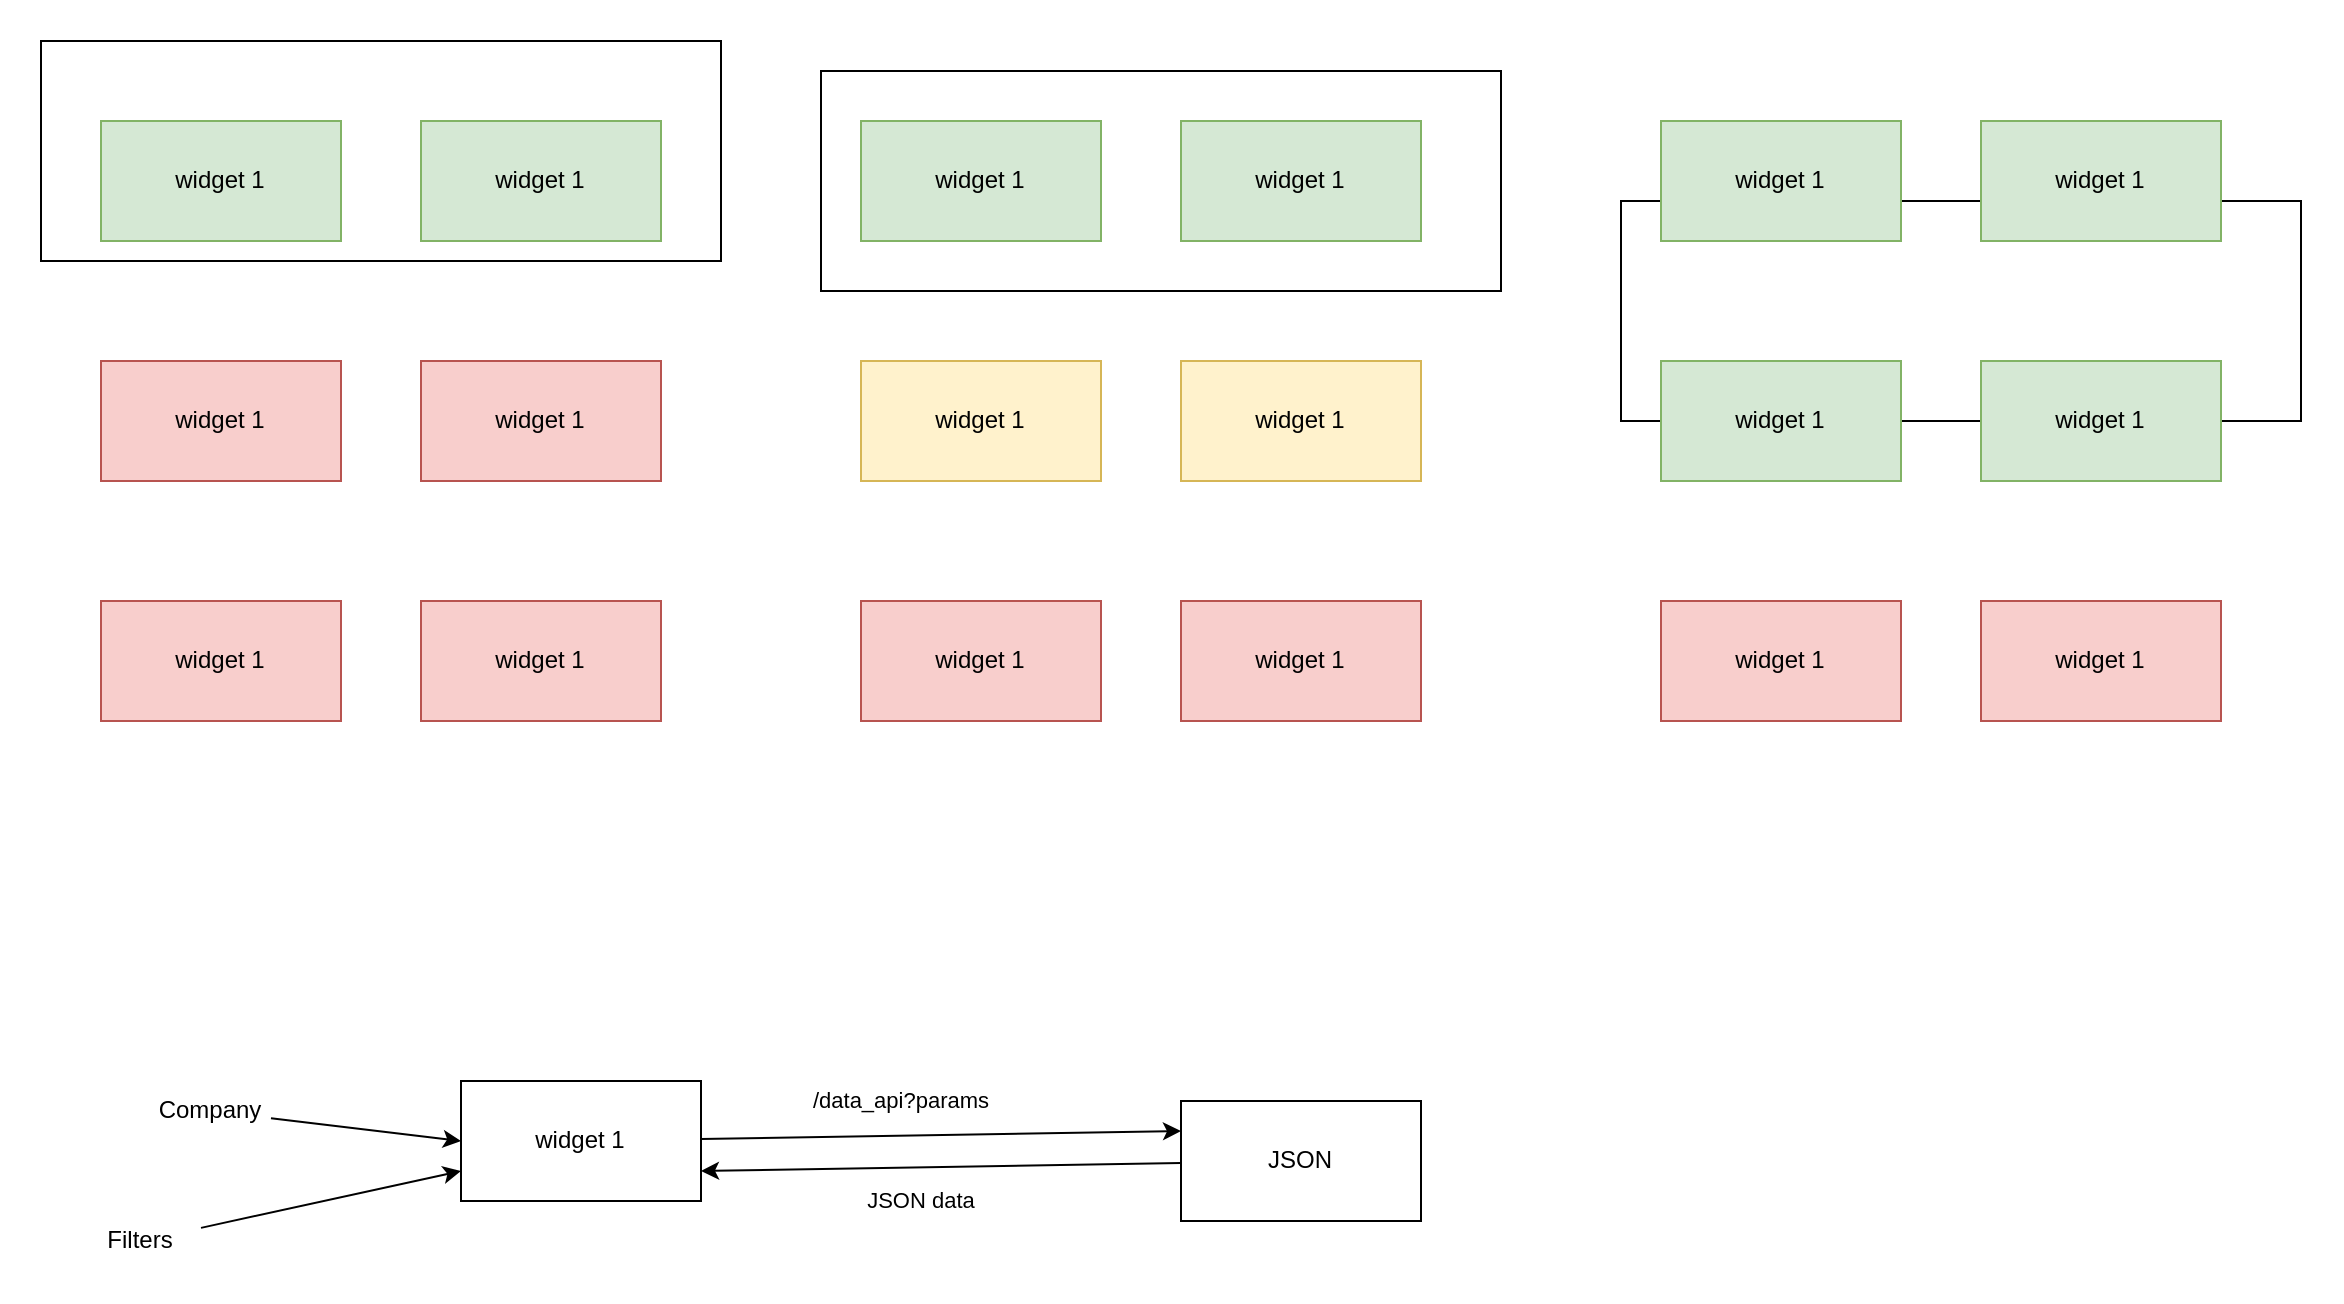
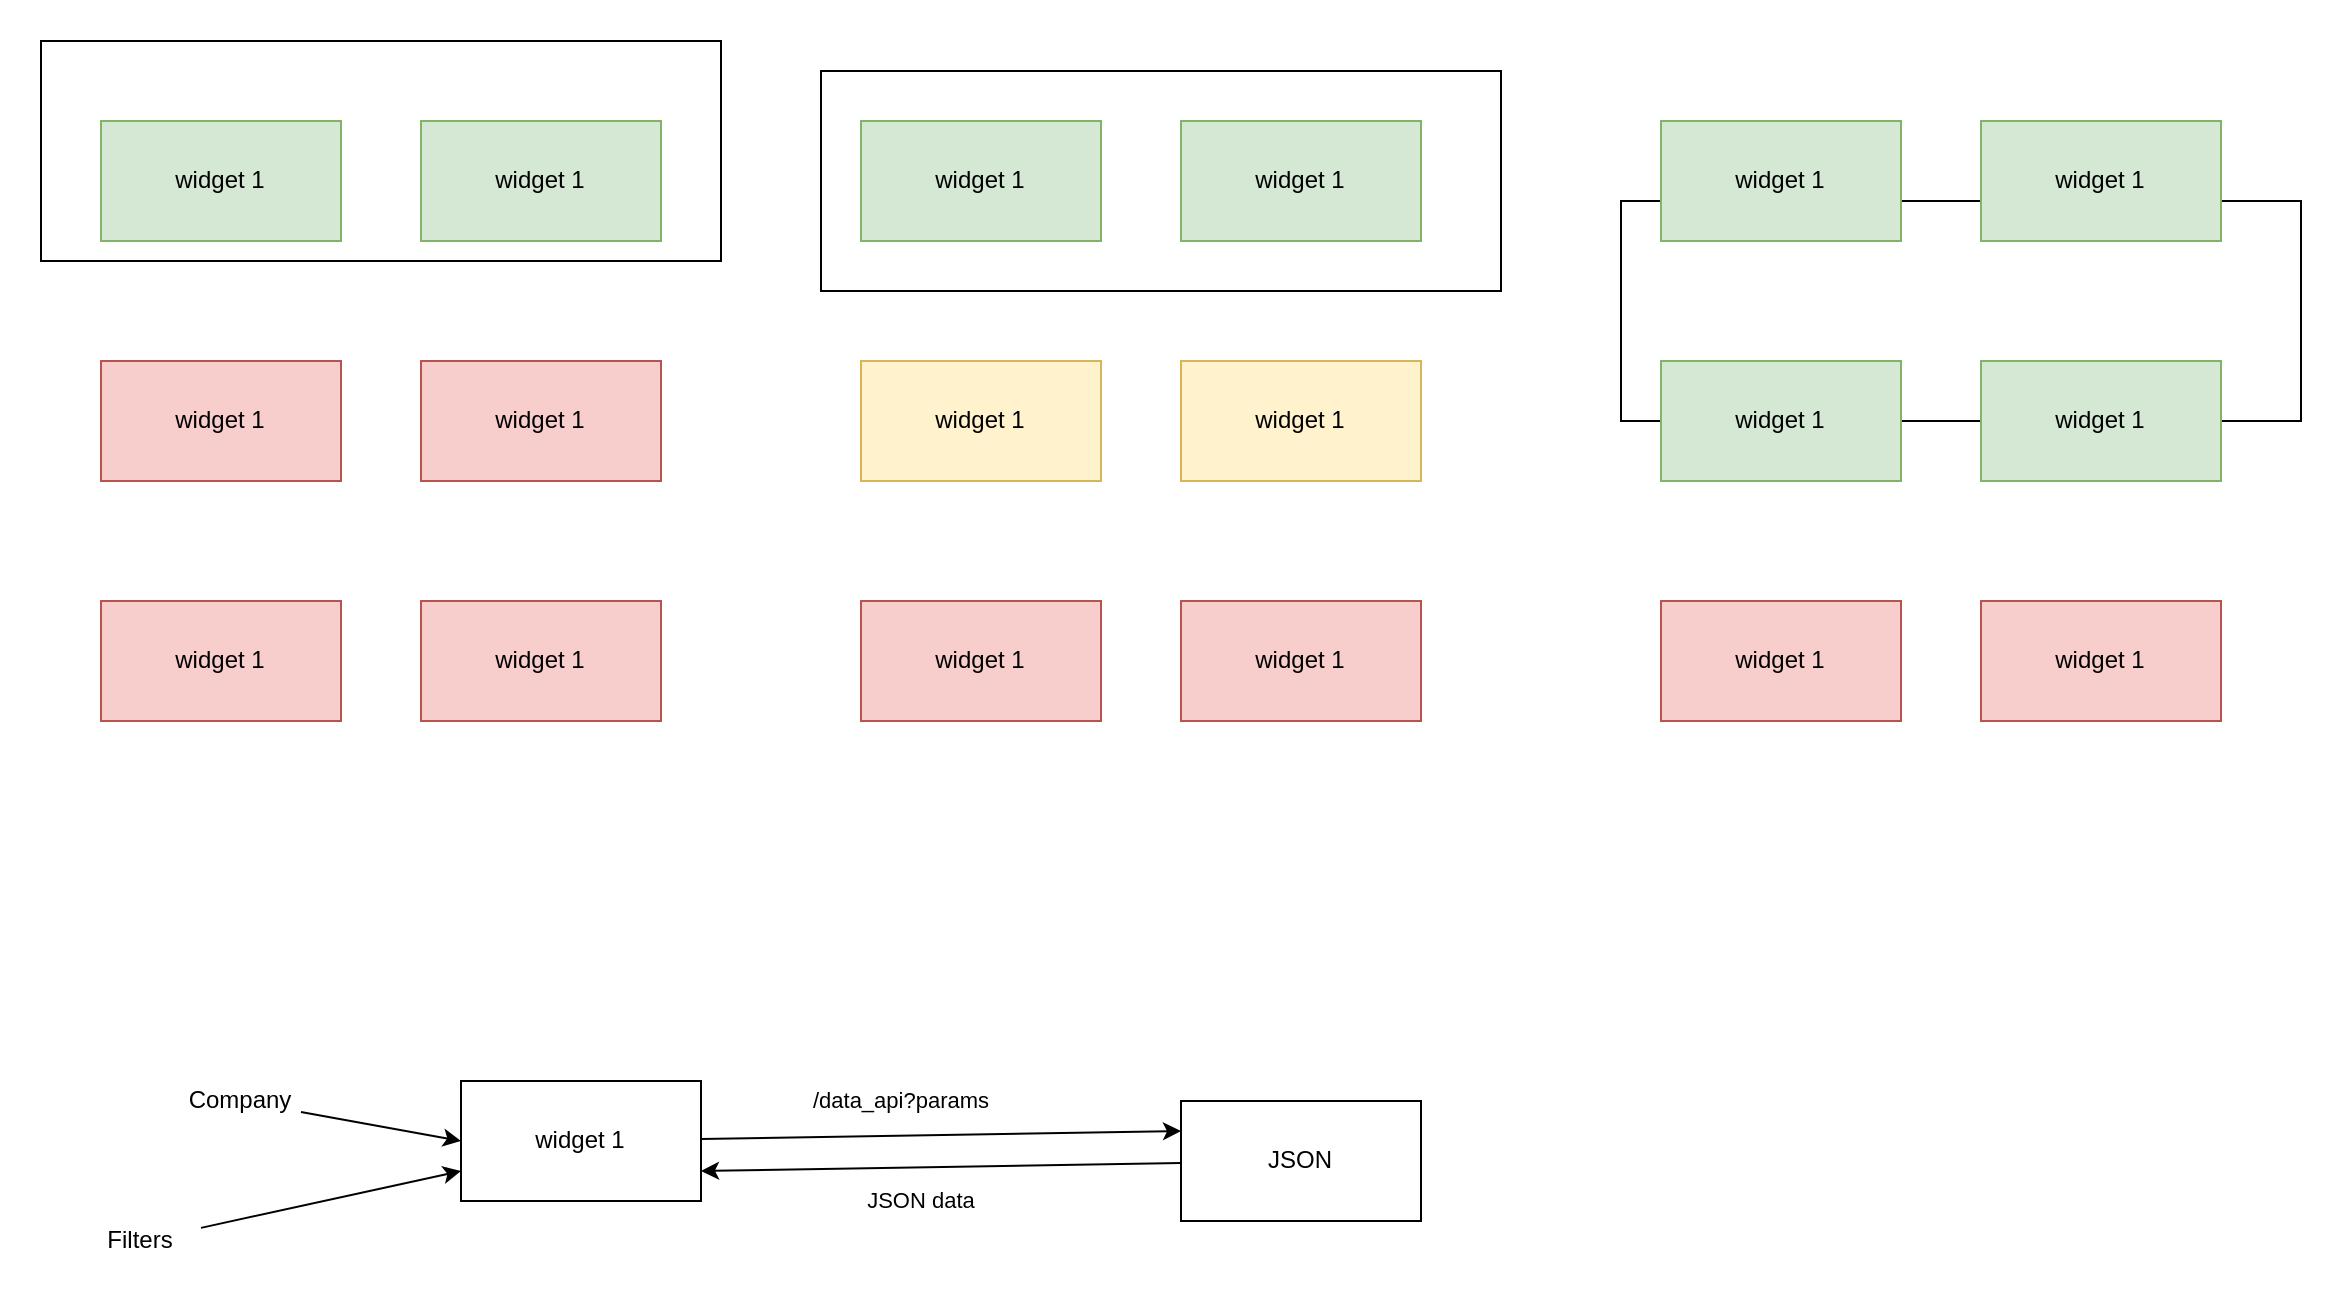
node "Company": moved (211, 1111) -> (241, 1101)
